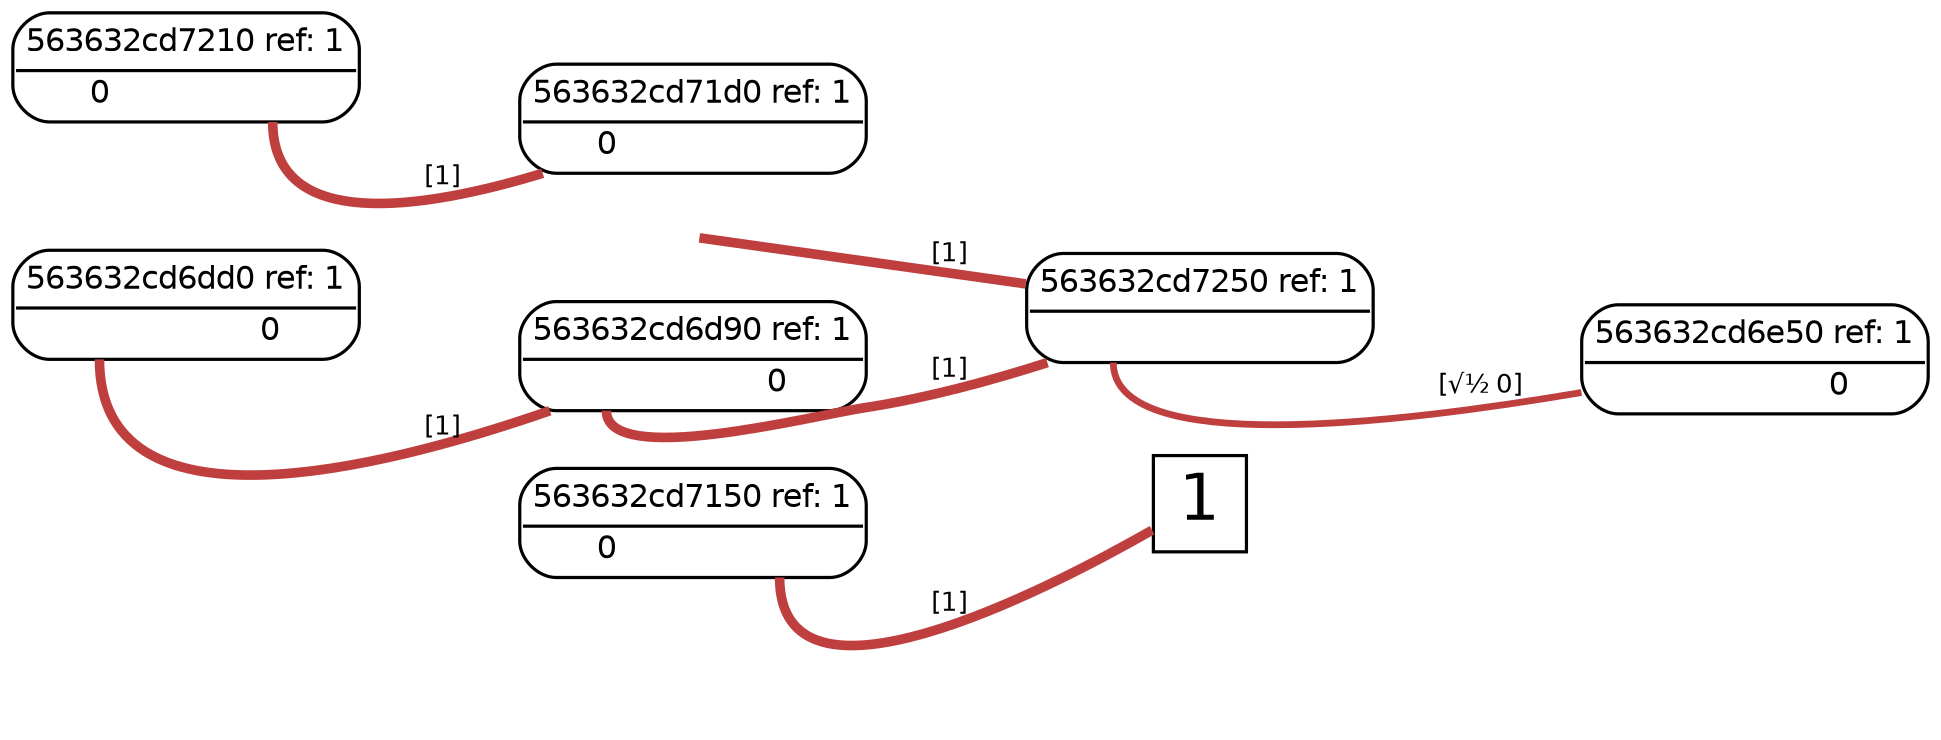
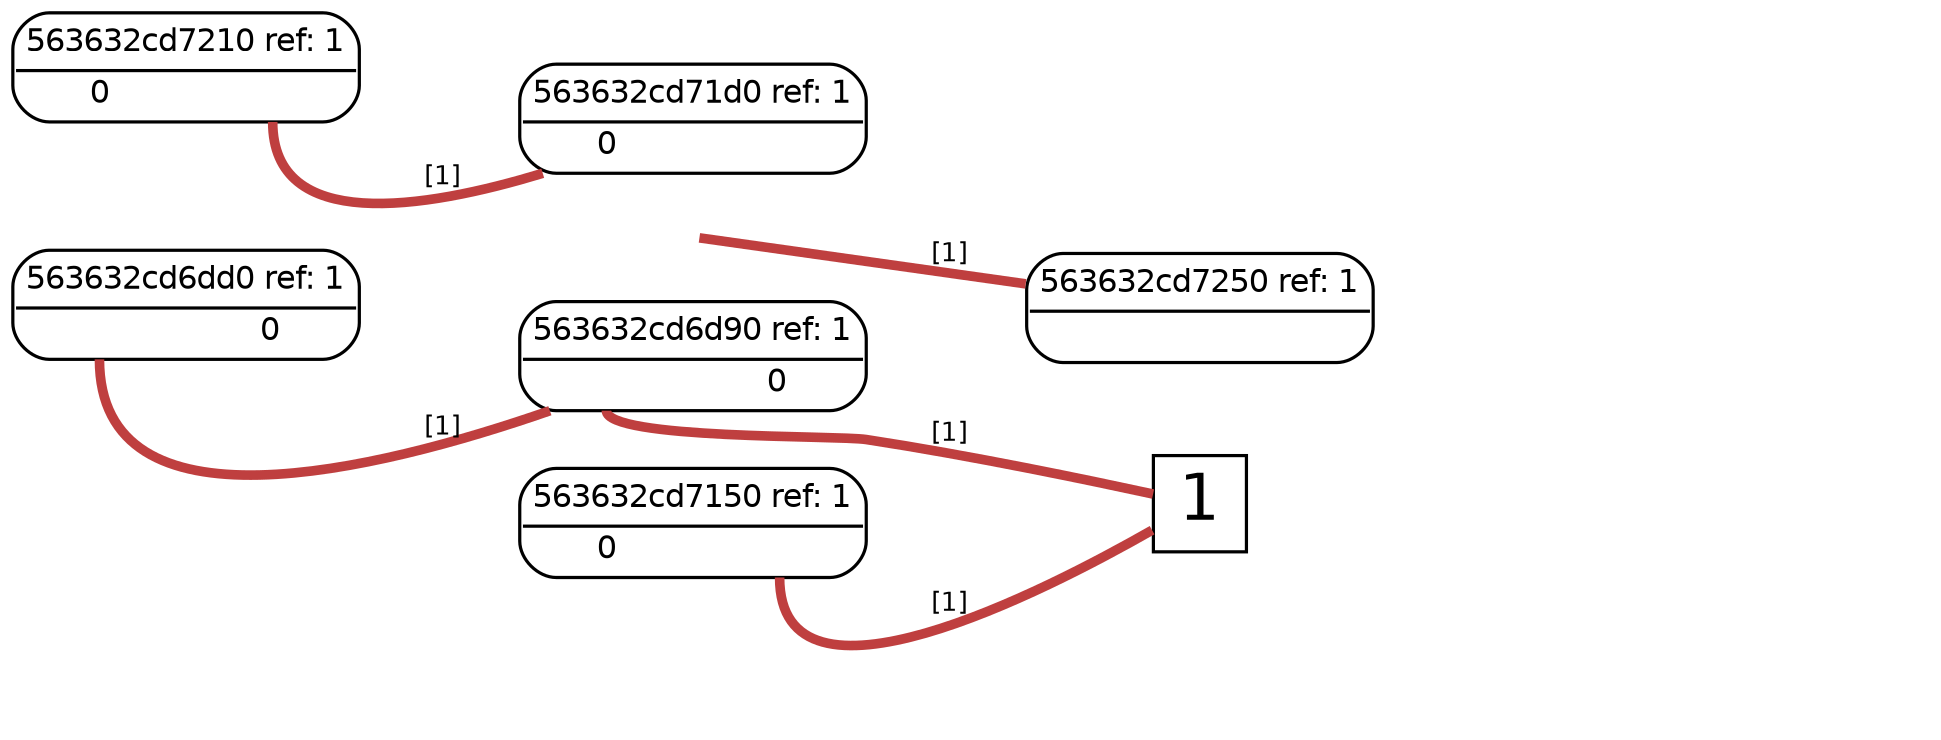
node "563632cd6e50 ref: 1": removed
edge "563632cd7250 ref: 1" -- "563632cd6d90 ref: 1": now "1" -- "563632cd6d90 ref: 1"
